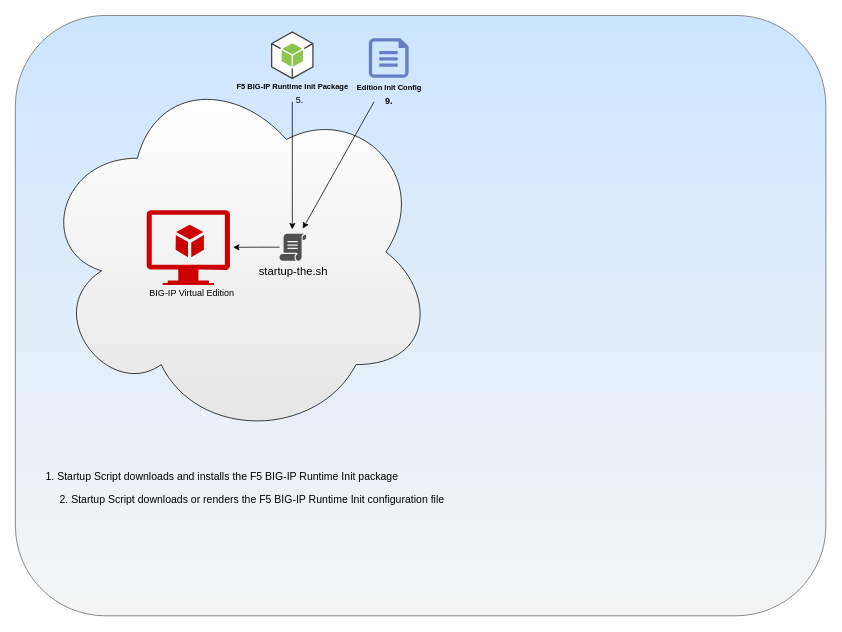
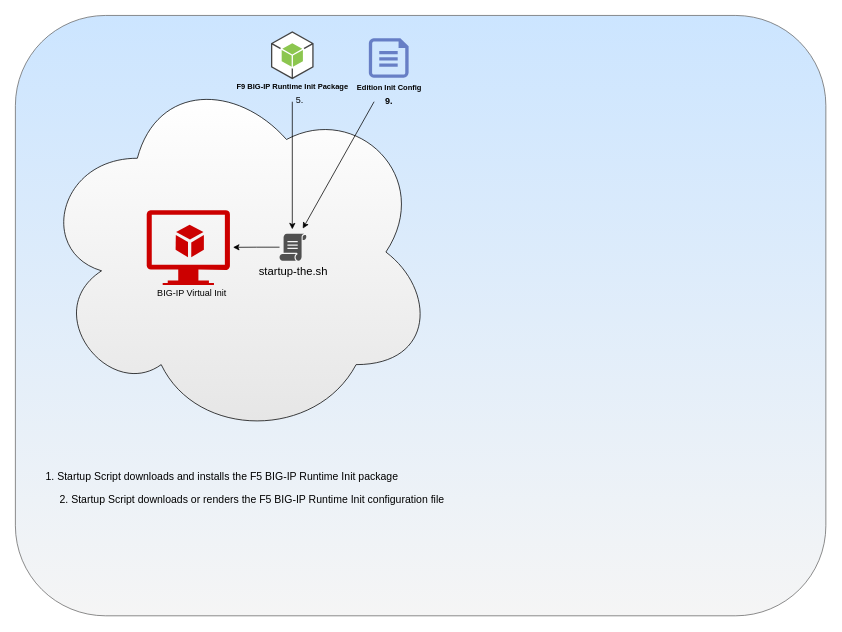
node "F5 BIG-IP Runtime Init Package": label "F5 BIG-IP Runtime Init Package" -> "F9 BIG-IP Runtime Init Package"
node "BIG-IP Virtual Edition": label "BIG-IP Virtual Edition" -> "BIG-IP Virtual Init"
